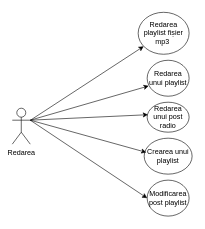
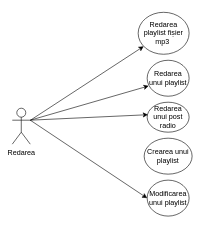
edge "Redarea" -> "Crearea unui playlist": removed
node "Modificarea post playlist": label "Modificarea post playlist" -> "Modificarea unui playlist"
